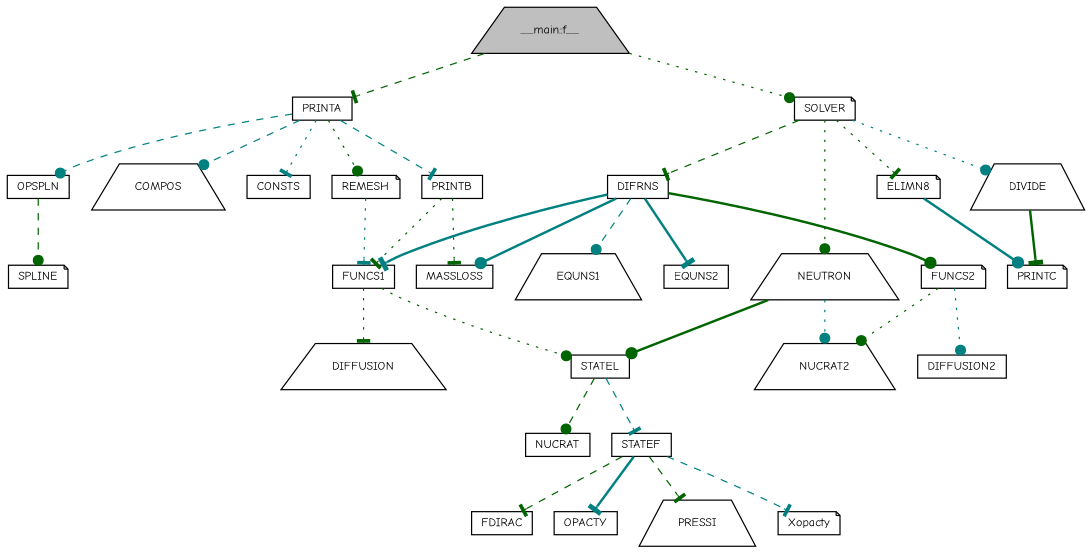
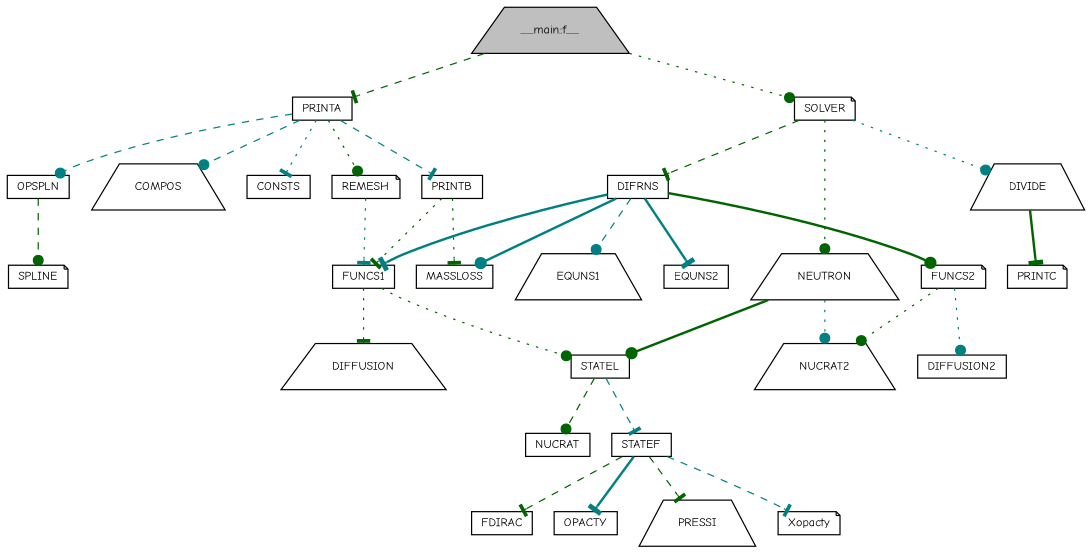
node "ELIMN8": removed
